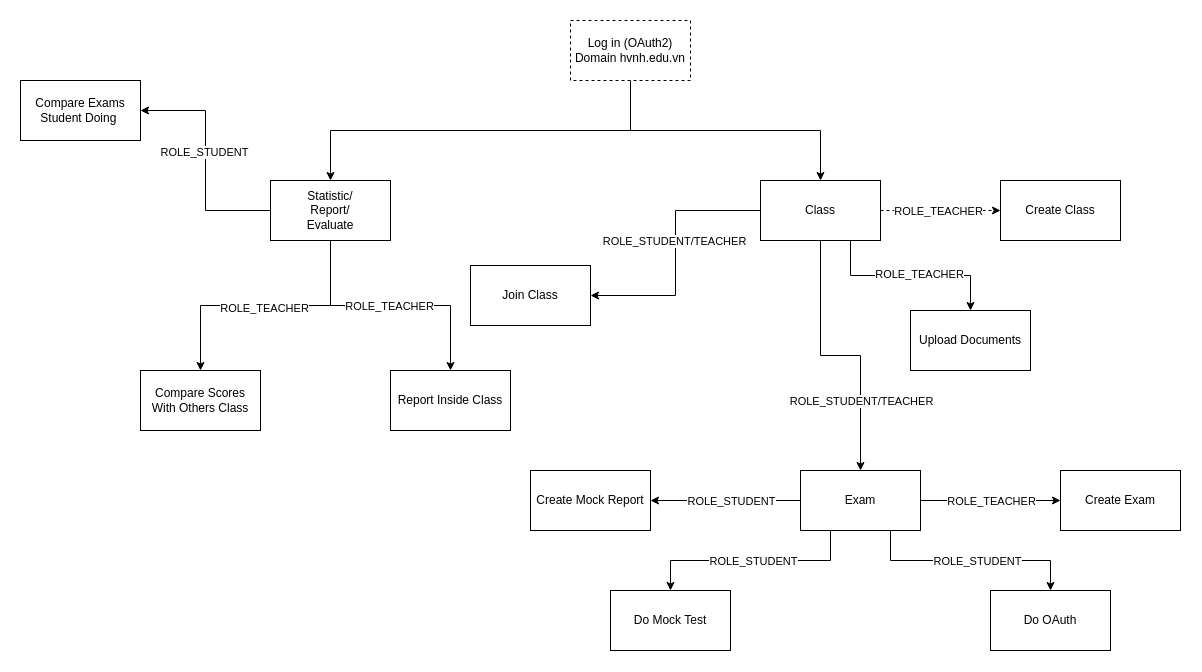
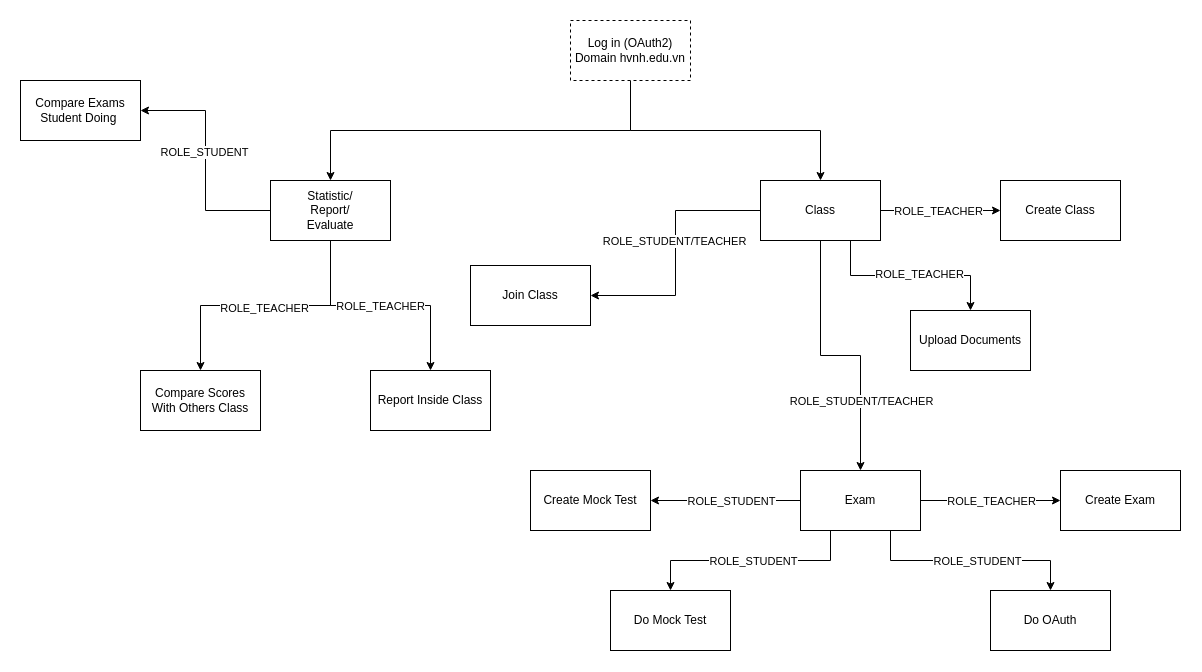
edge "Class" -> "Create Class": style dashed -> solid
node "Report Inside Class": moved (451, 401) -> (431, 401)
node "Create Mock Report": label "Create Mock Report" -> "Create Mock Test"
